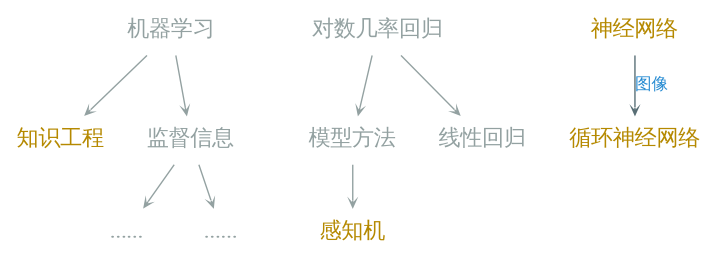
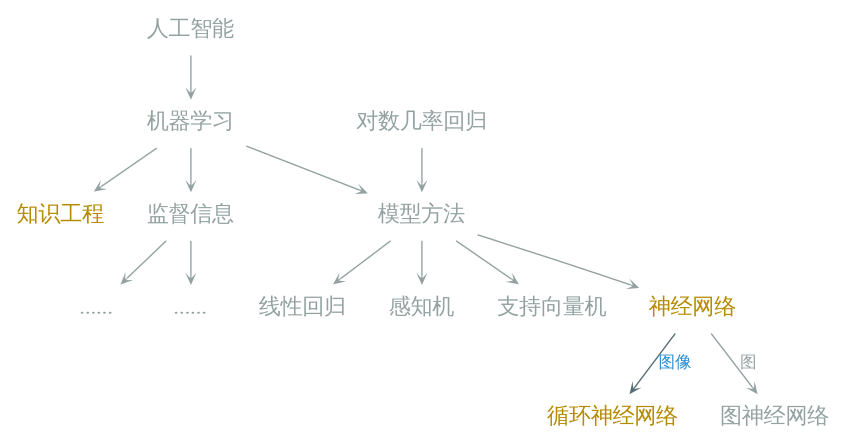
node "人工智能": added
edge "对数几率回归" -> "线性回归": now "模型方法" -> "线性回归"
edge "机器学习" -> "模型方法": added
node "感知机": fontcolor #b58900 -> #93a1a1
edge "模型方法" -> "神经网络": added
node "支持向量机": added
node "图神经网络": added
